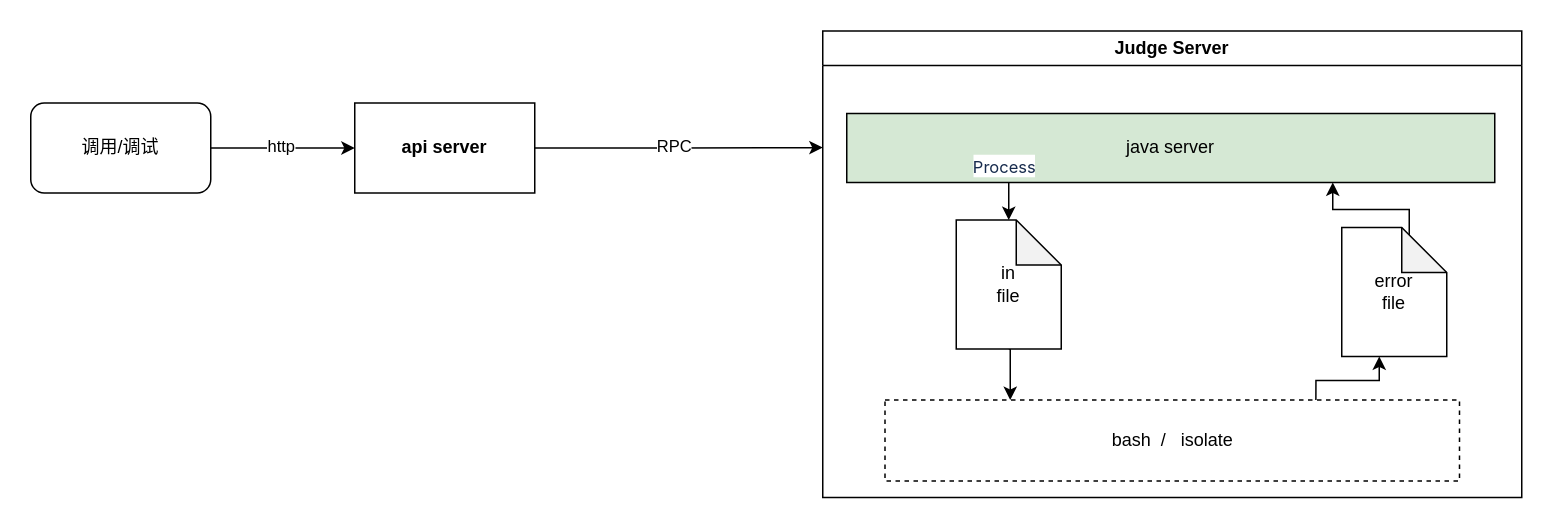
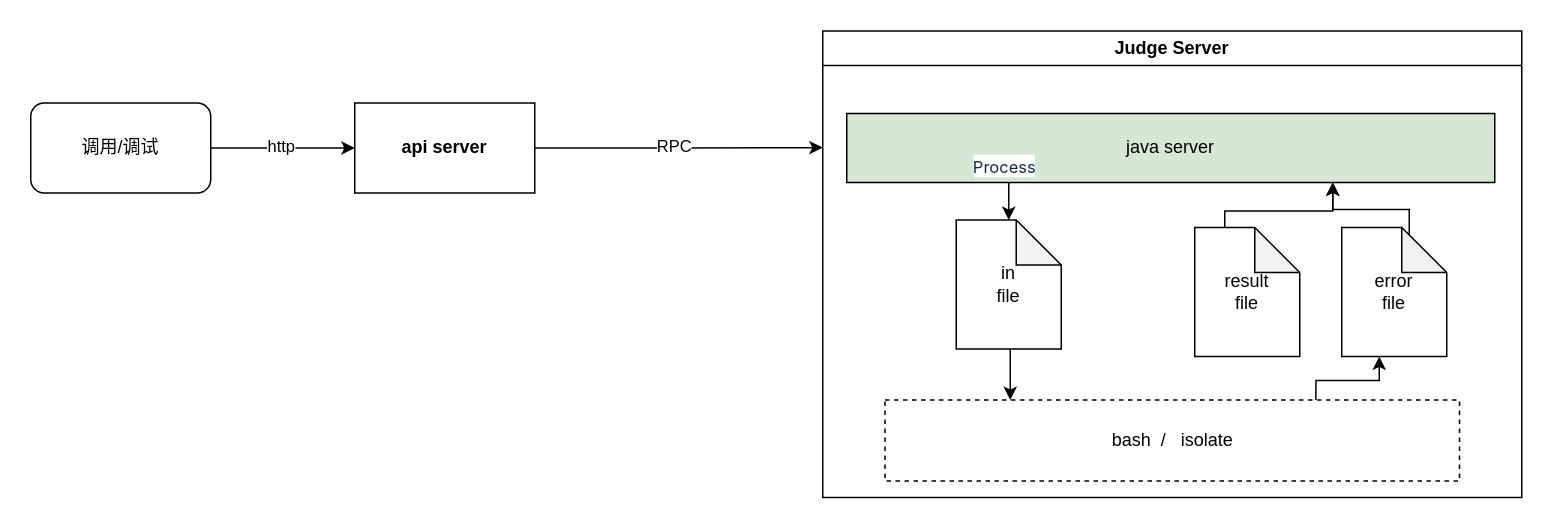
edge "result file" -> "java server": added
node "result file": added
